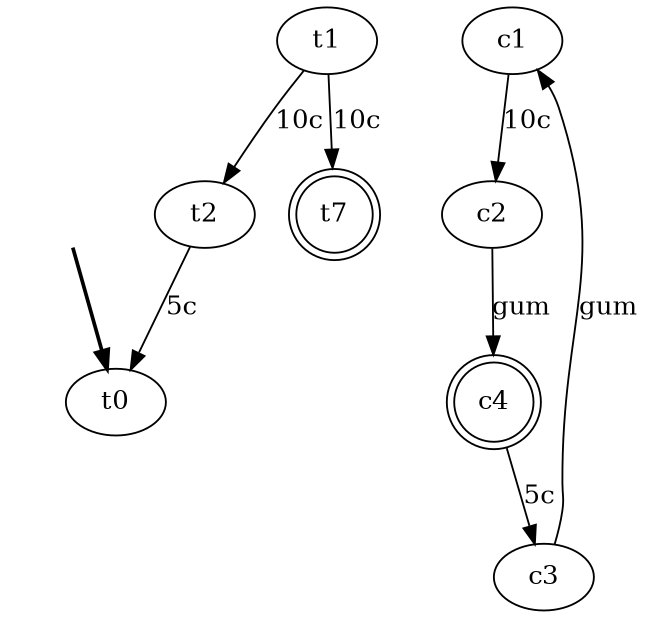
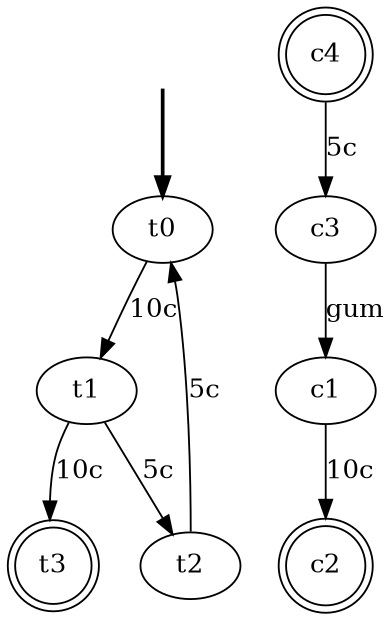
edge "t1" -> "t2": label "10c" -> "5c"
node "t7": label "t7" -> "t3"
node "c2": shape ellipse -> doublecircle
edge "c2" -> "c4": removed, label "gum"
edge "t0" -> "t1": added, label "10c"
